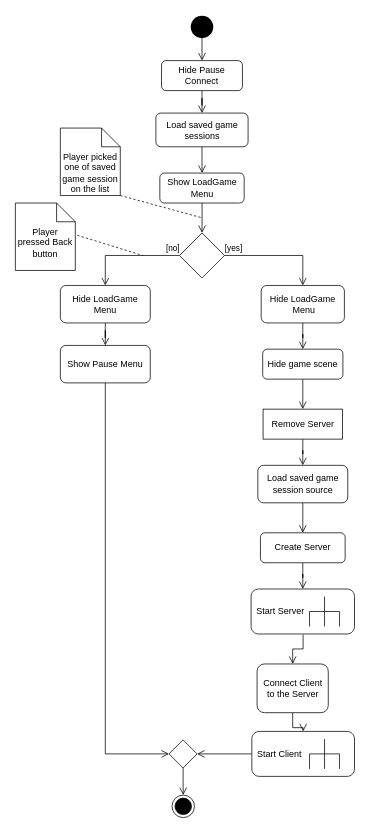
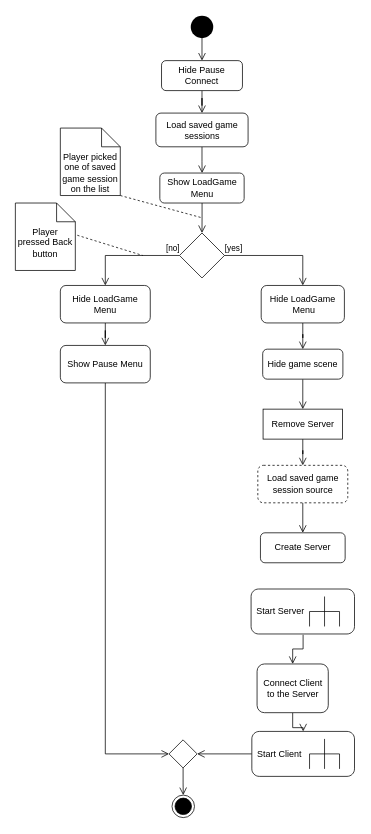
node "Load saved game session source": style solid -> dashed
edge "Create Server" -> "Start Server": removed
